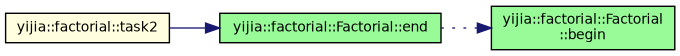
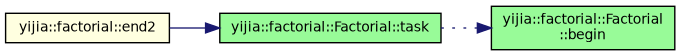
node "yijia::factorial::task2": label "yijia::factorial::task2" -> "yijia::factorial::end2"
node "yijia::factorial::Factorial::end": label "yijia::factorial::Factorial::end" -> "yijia::factorial::Factorial::task"
